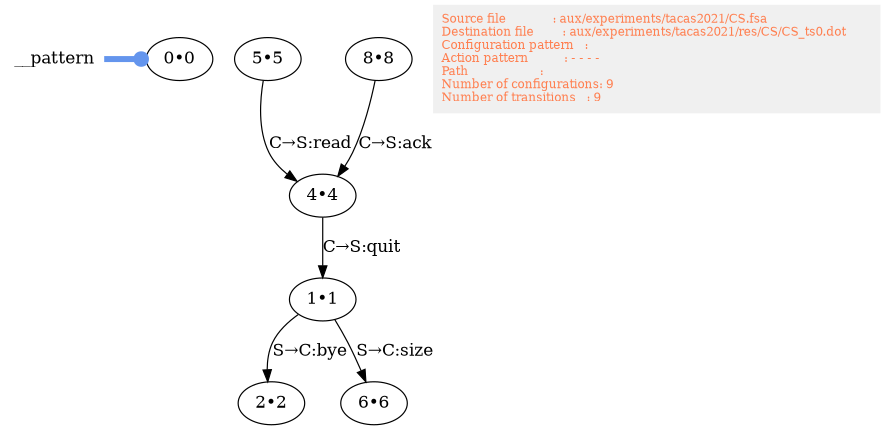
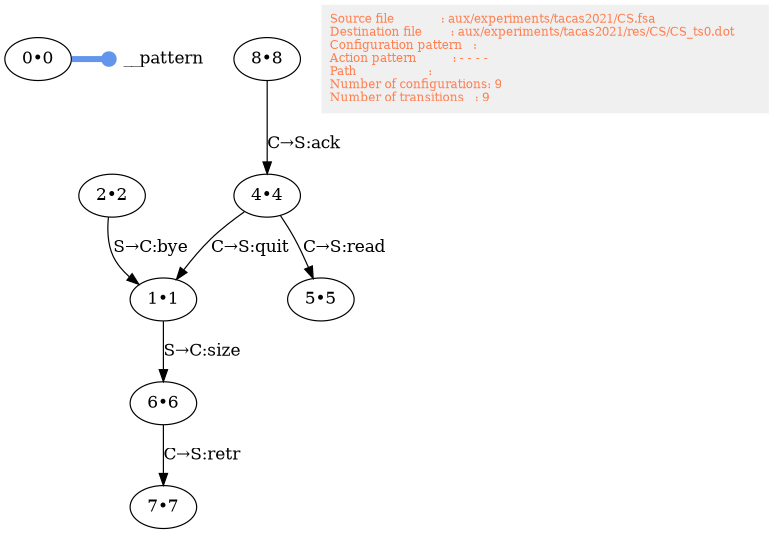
edge "__pattern" -> "0•0": reversed
edge "5•5" -> "4•4": reversed
edge "1•1" -> "2•2": reversed
node "7•7": added
